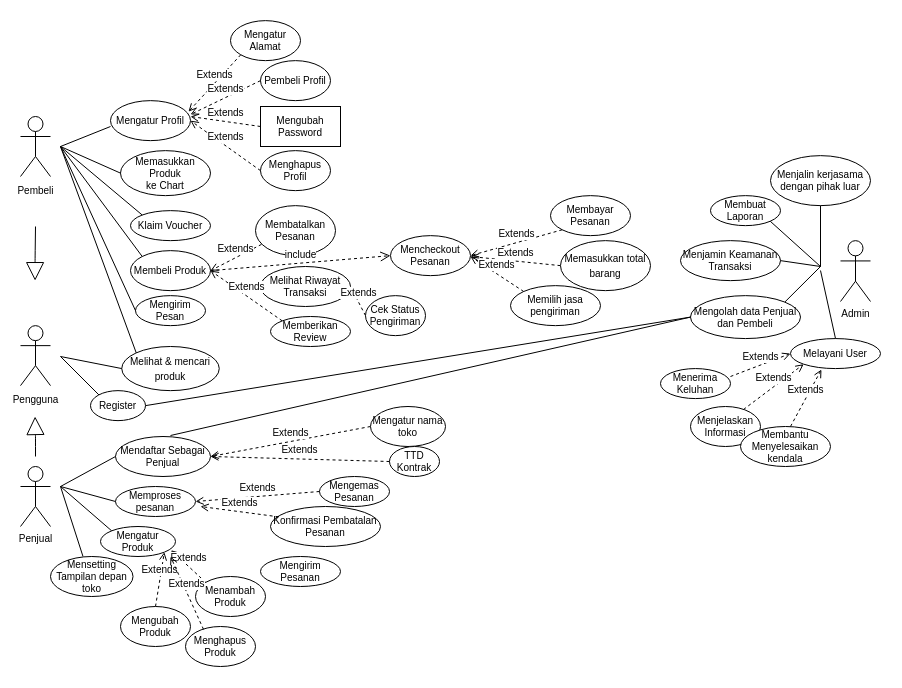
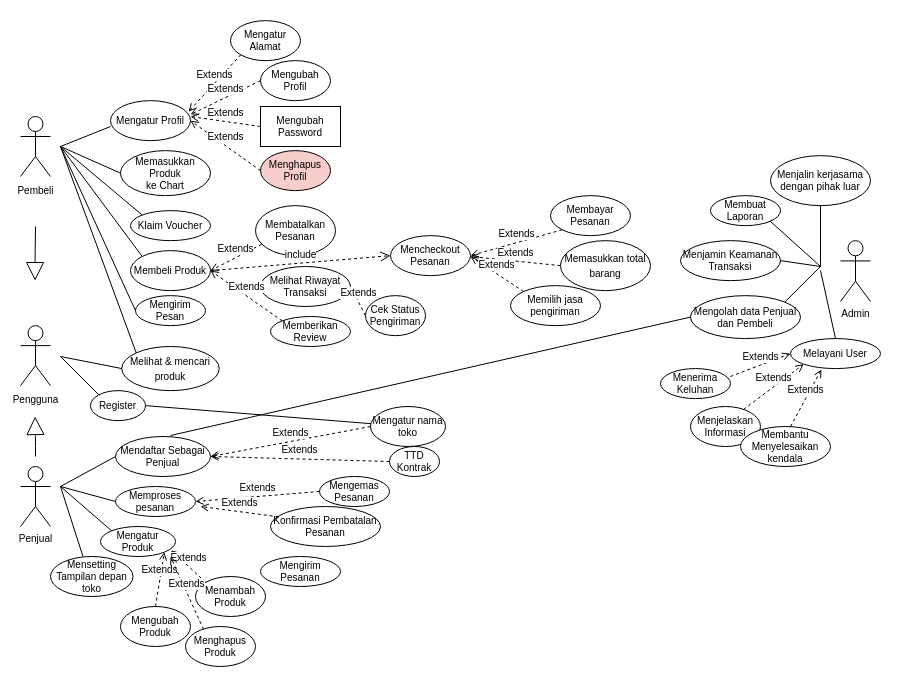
node "Pembeli Profil": label "Pembeli Profil" -> "Mengubah Profil"
node "Menghapus Profil": fillcolor #ffffff -> #f8cecc
edge "Mengolah data Penjual dan Pembeli" -- "Register": now "Mengatur nama toko" -- "Register"
